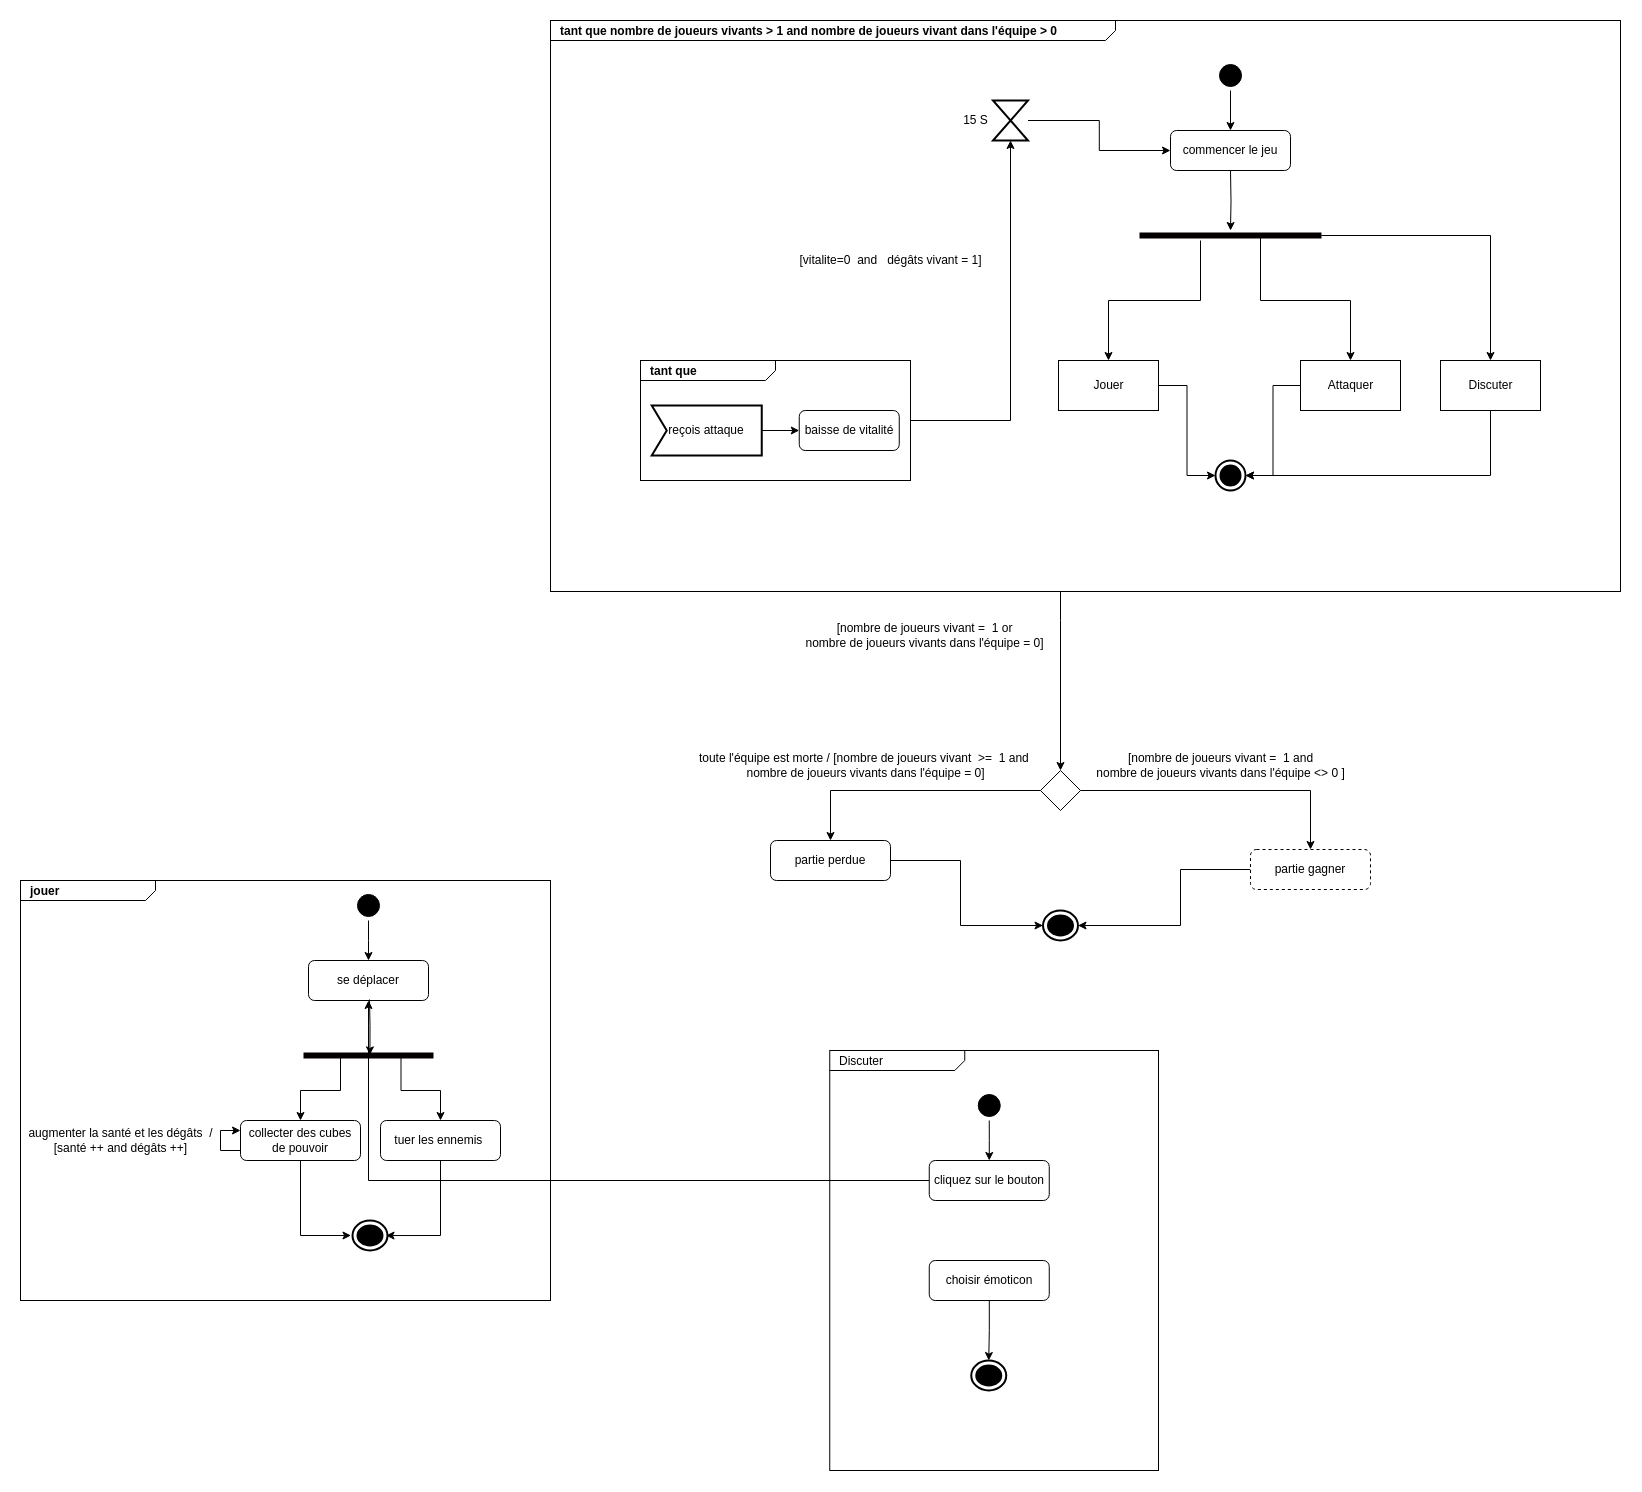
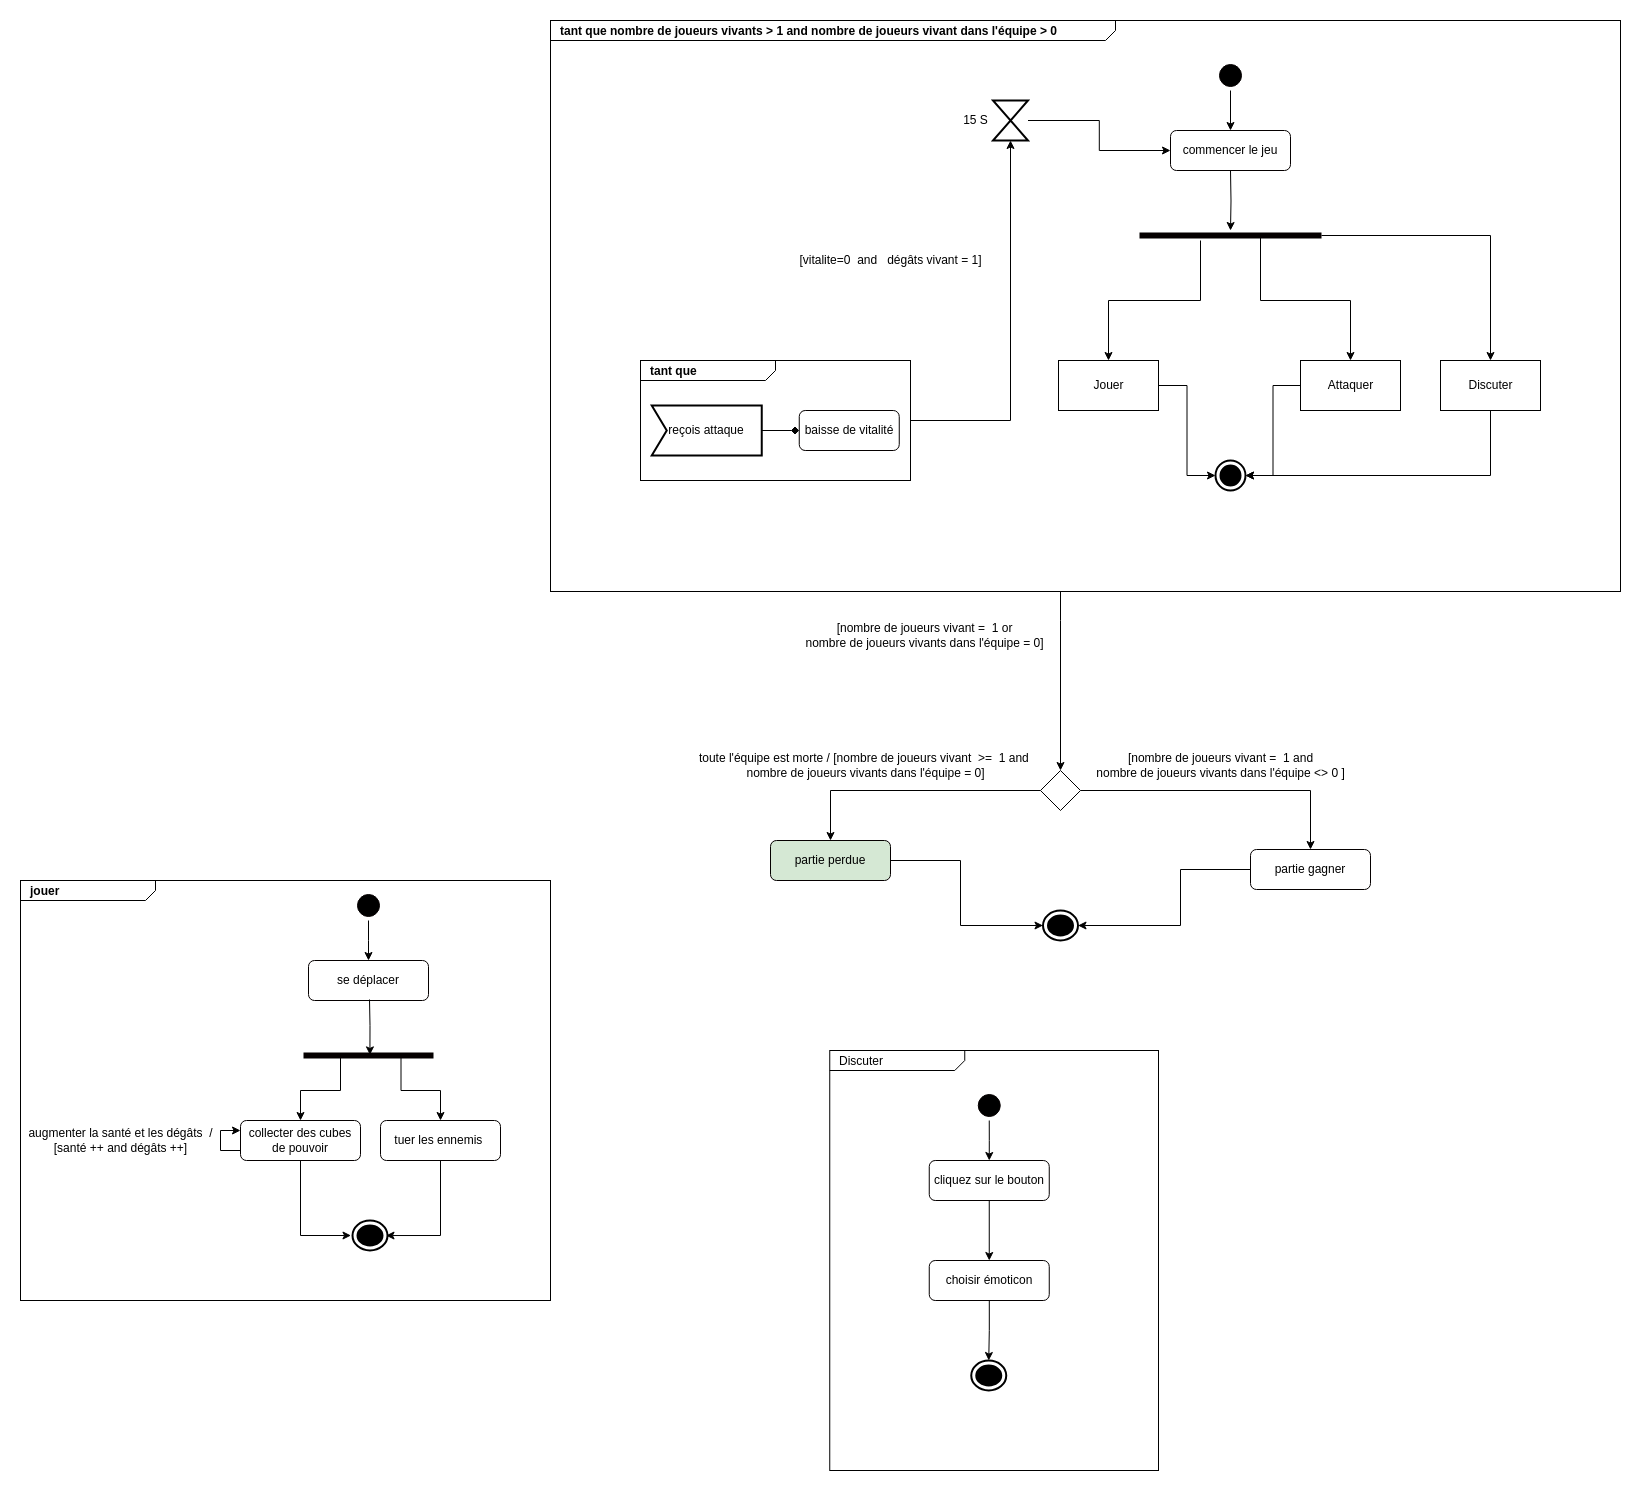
edge "reçois attaque" -> "baisse de vitalité": arrowhead classic -> diamond
node "partie perdue": fillcolor #ffffff -> #d5e8d4
node "partie gagner": style dashed -> solid
edge "cliquez sur le bouton" -> "se déplacer": now "cliquez sur le bouton" -> "choisir émoticon"
